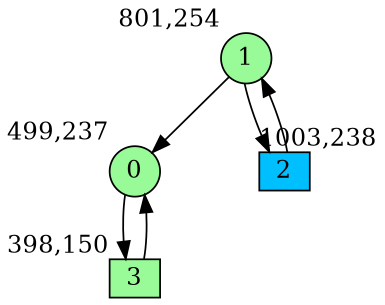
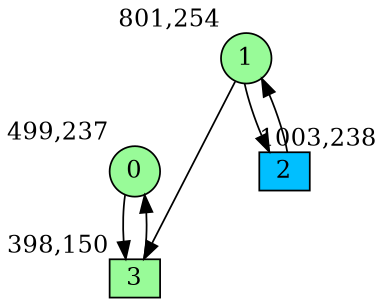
edge "1 801,254" -> "0 499,237": now "1 801,254" -> "3 398,150"
